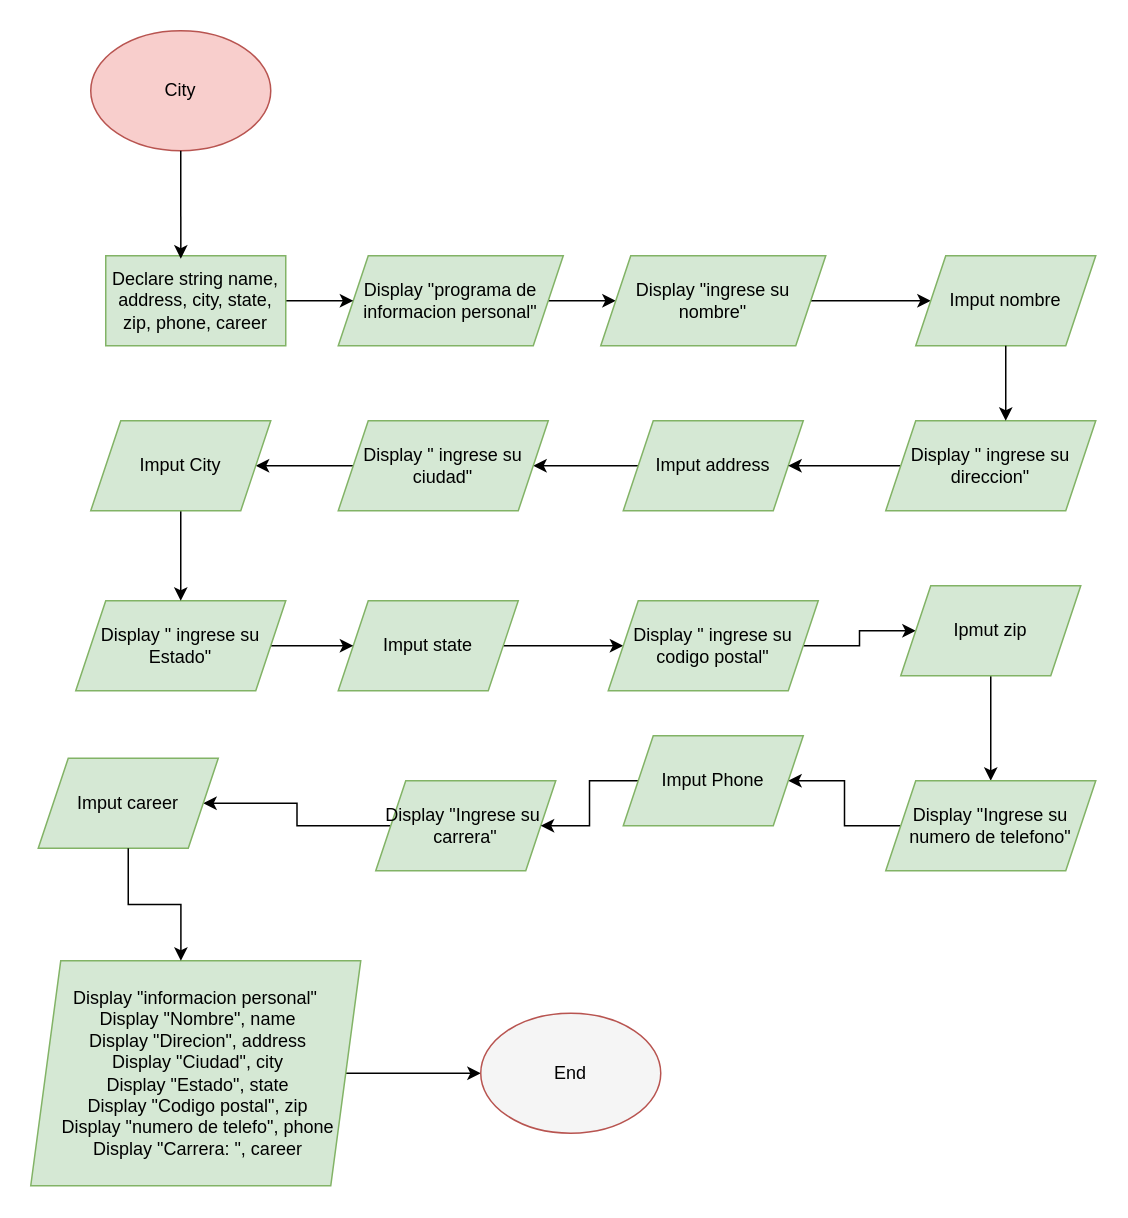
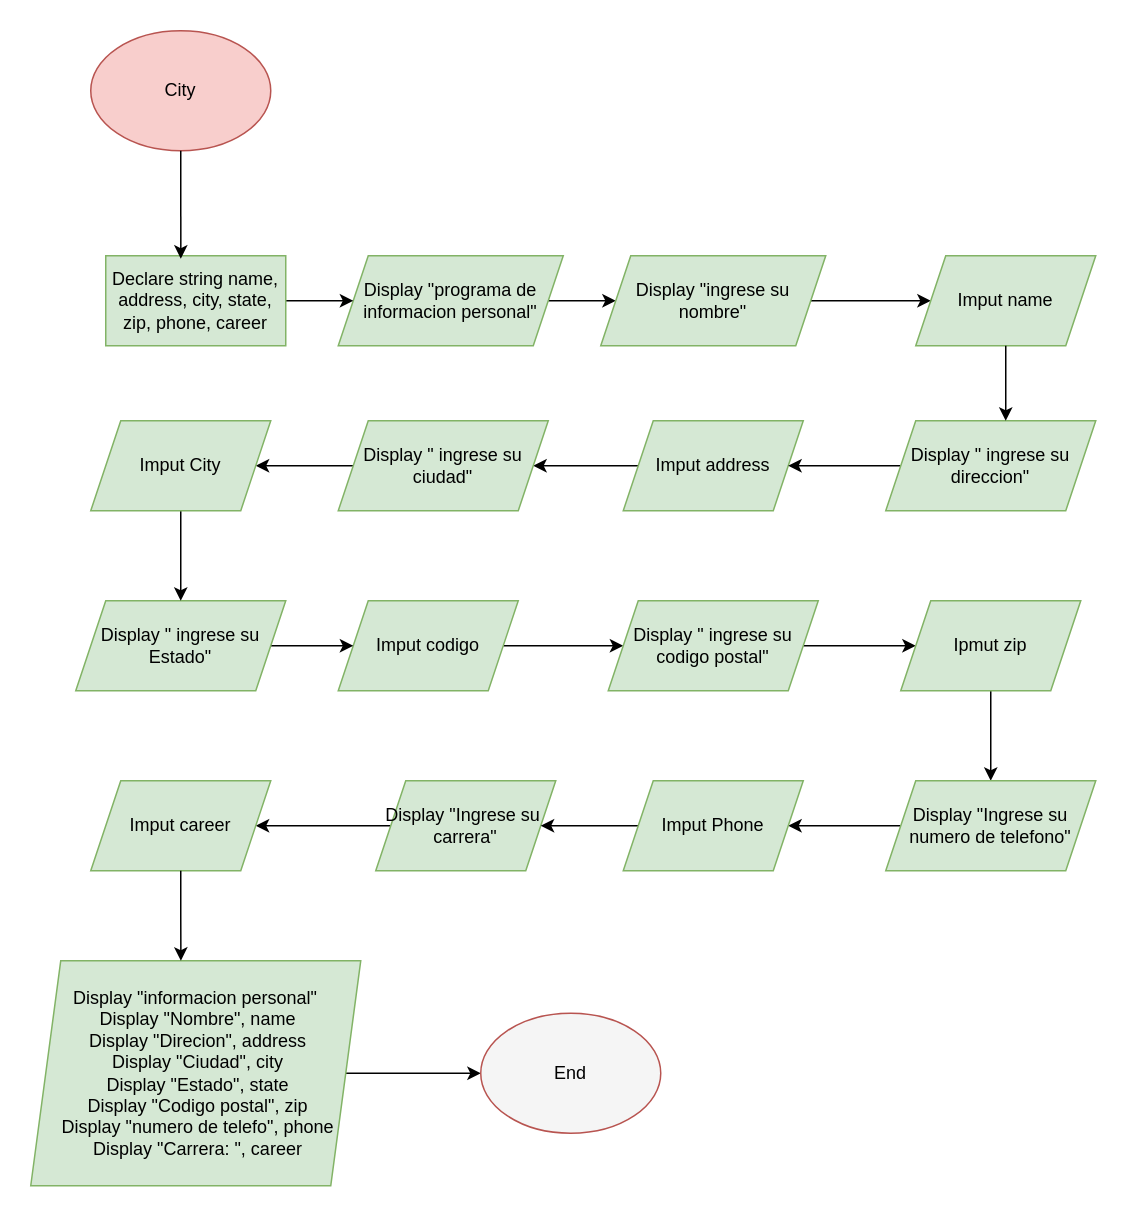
node "Imput nombre": label "Imput nombre" -> "Imput name"
node "Ipmut zip": moved (991, 631) -> (991, 646)
node "Imput state": label "Imput state" -> "Imput codigo"
node "Imput Phone": moved (713, 781) -> (713, 826)
node "Imput career": moved (128, 803) -> (181, 826)
